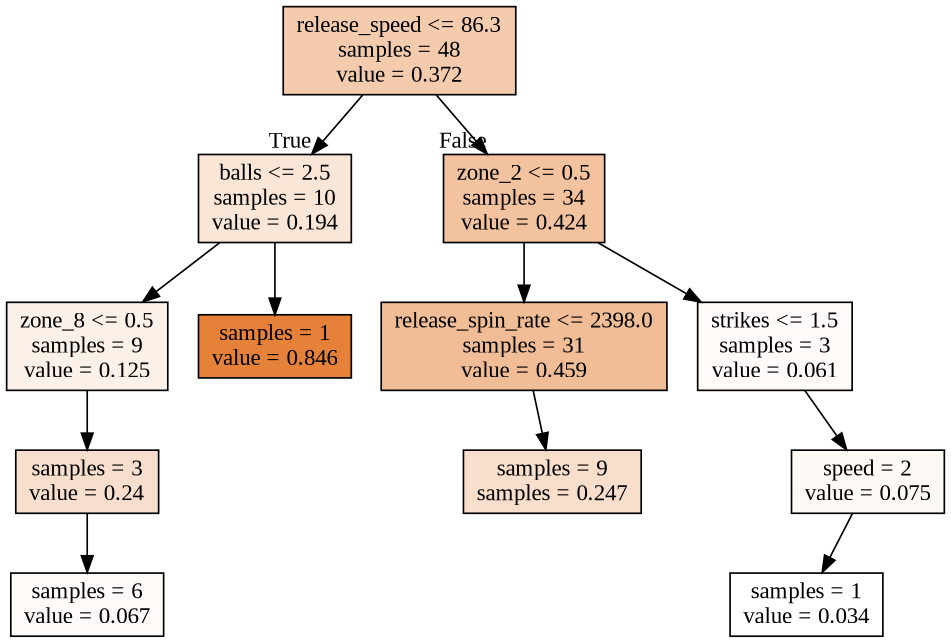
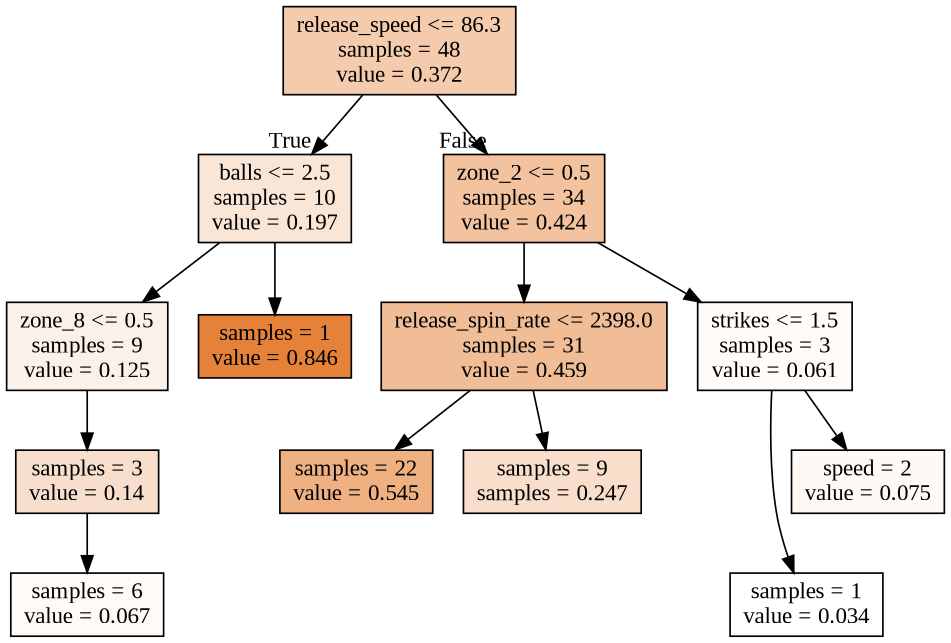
node "balls <= 2.5 samples = 10 value = 0.194": label "balls <= 2.5 samples = 10 value = 0.194" -> "balls <= 2.5 samples = 10 value = 0.197"
node "samples = 3 value = 0.24": label "samples = 3 value = 0.24" -> "samples = 3 value = 0.14"
node "samples = 22 value = 0.545": added
edge "speed = 2 value = 0.075" -> "samples = 1 value = 0.034": now "strikes <= 1.5 samples = 3 value = 0.061" -> "samples = 1 value = 0.034"
